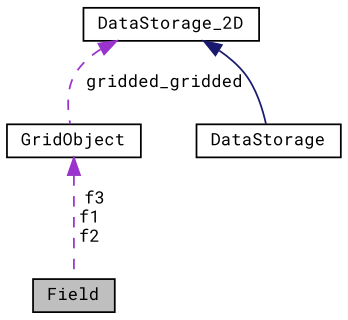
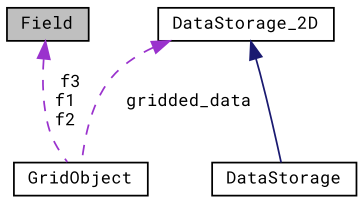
edge "GridObject" -> "DataStorage_2D": label " gridded_gridded" -> " gridded_data"
edge "Field" -> "GridObject": reversed
